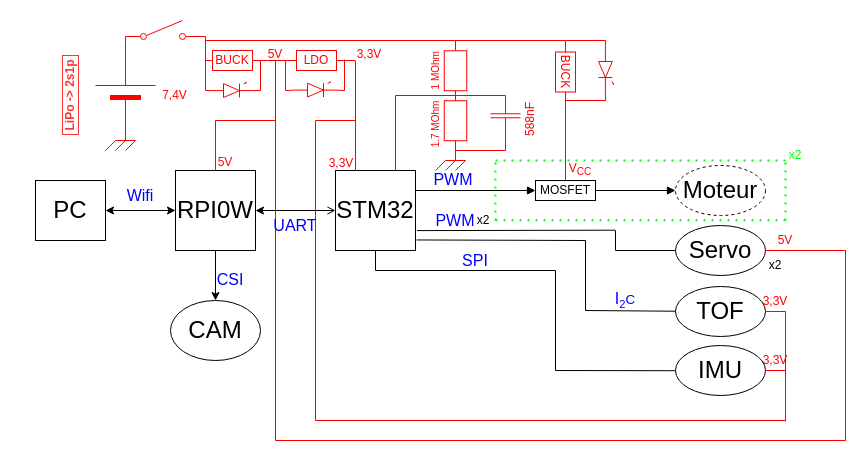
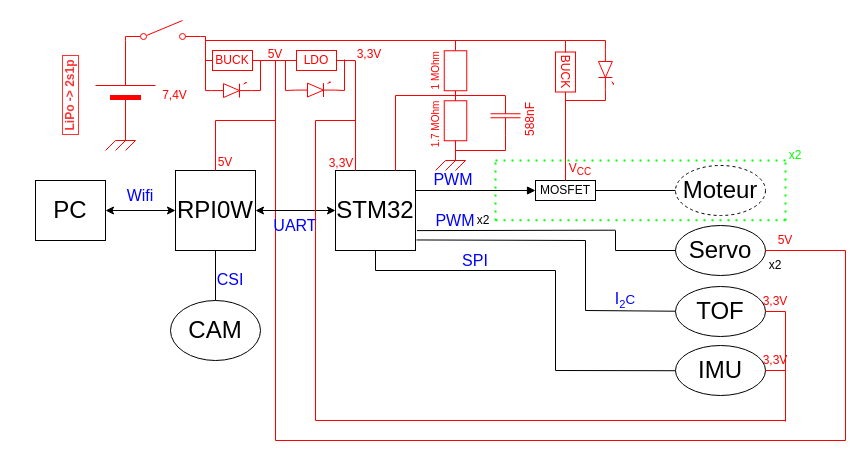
edge "MOSFET" -> "Moteur": arrowhead block -> none
edge "RPI0W" -- "STM32": arrowhead open -> classic
edge "RPI0W" -> "CAM": arrowhead classic -> none
